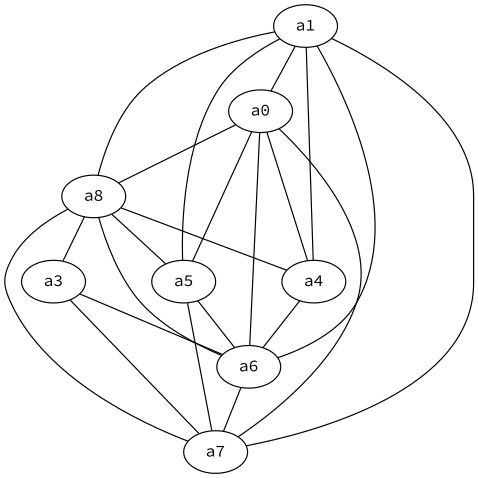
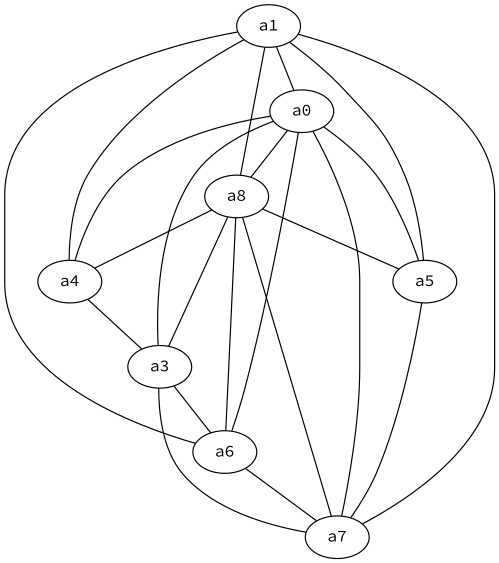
edge "a0" -- "a3": added
edge "a5" -- "a6": removed
edge "a4" -- "a6": now "a4" -- "a3"
